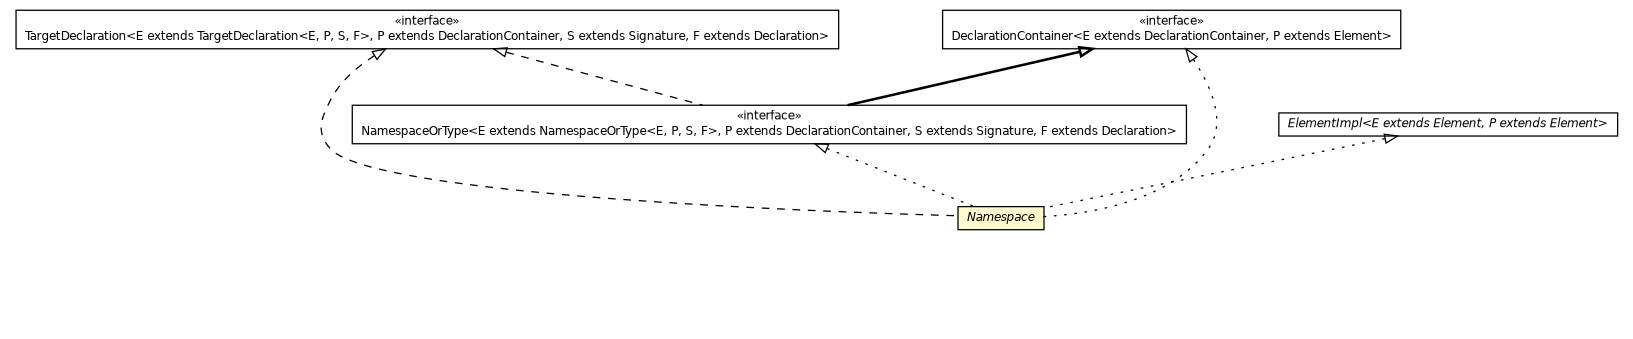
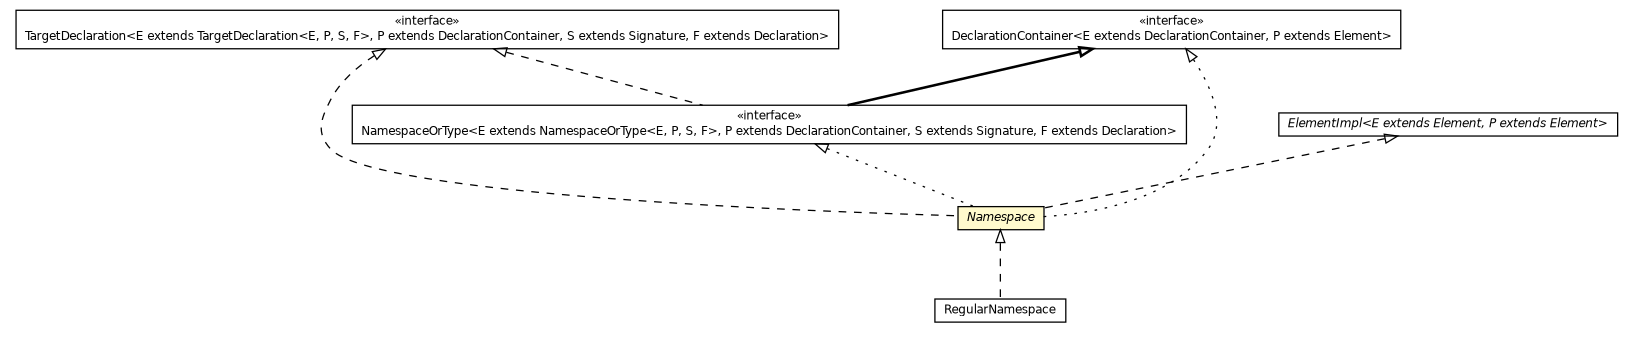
edge "Namespace" -> "ElementImpl<E extends Element, P extends Element>": style dotted -> dashed
node "RegularNamespace": added
